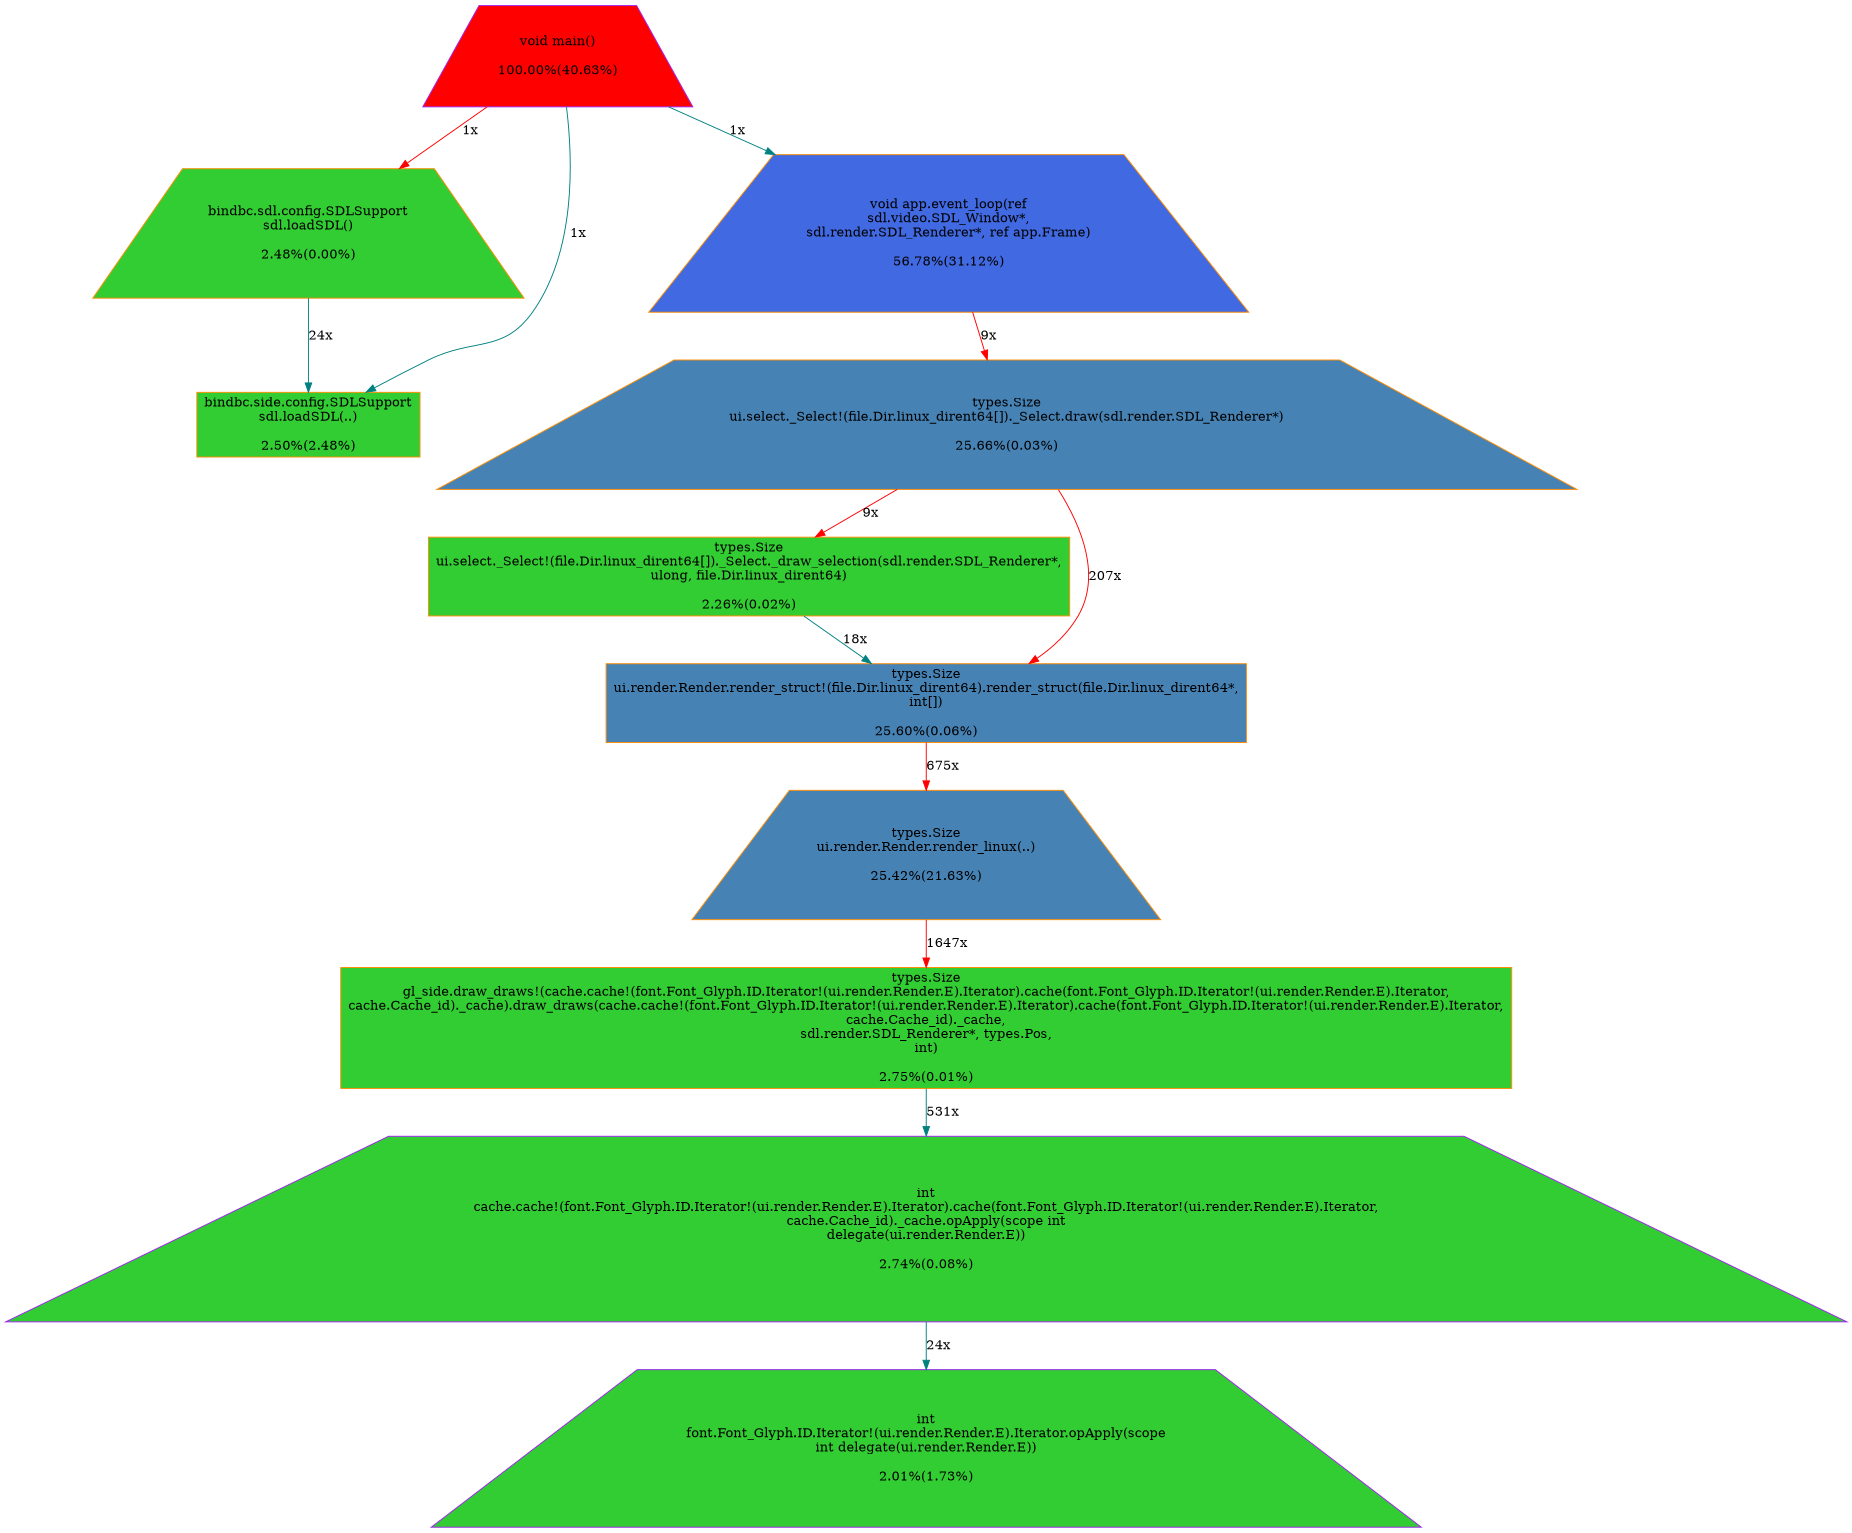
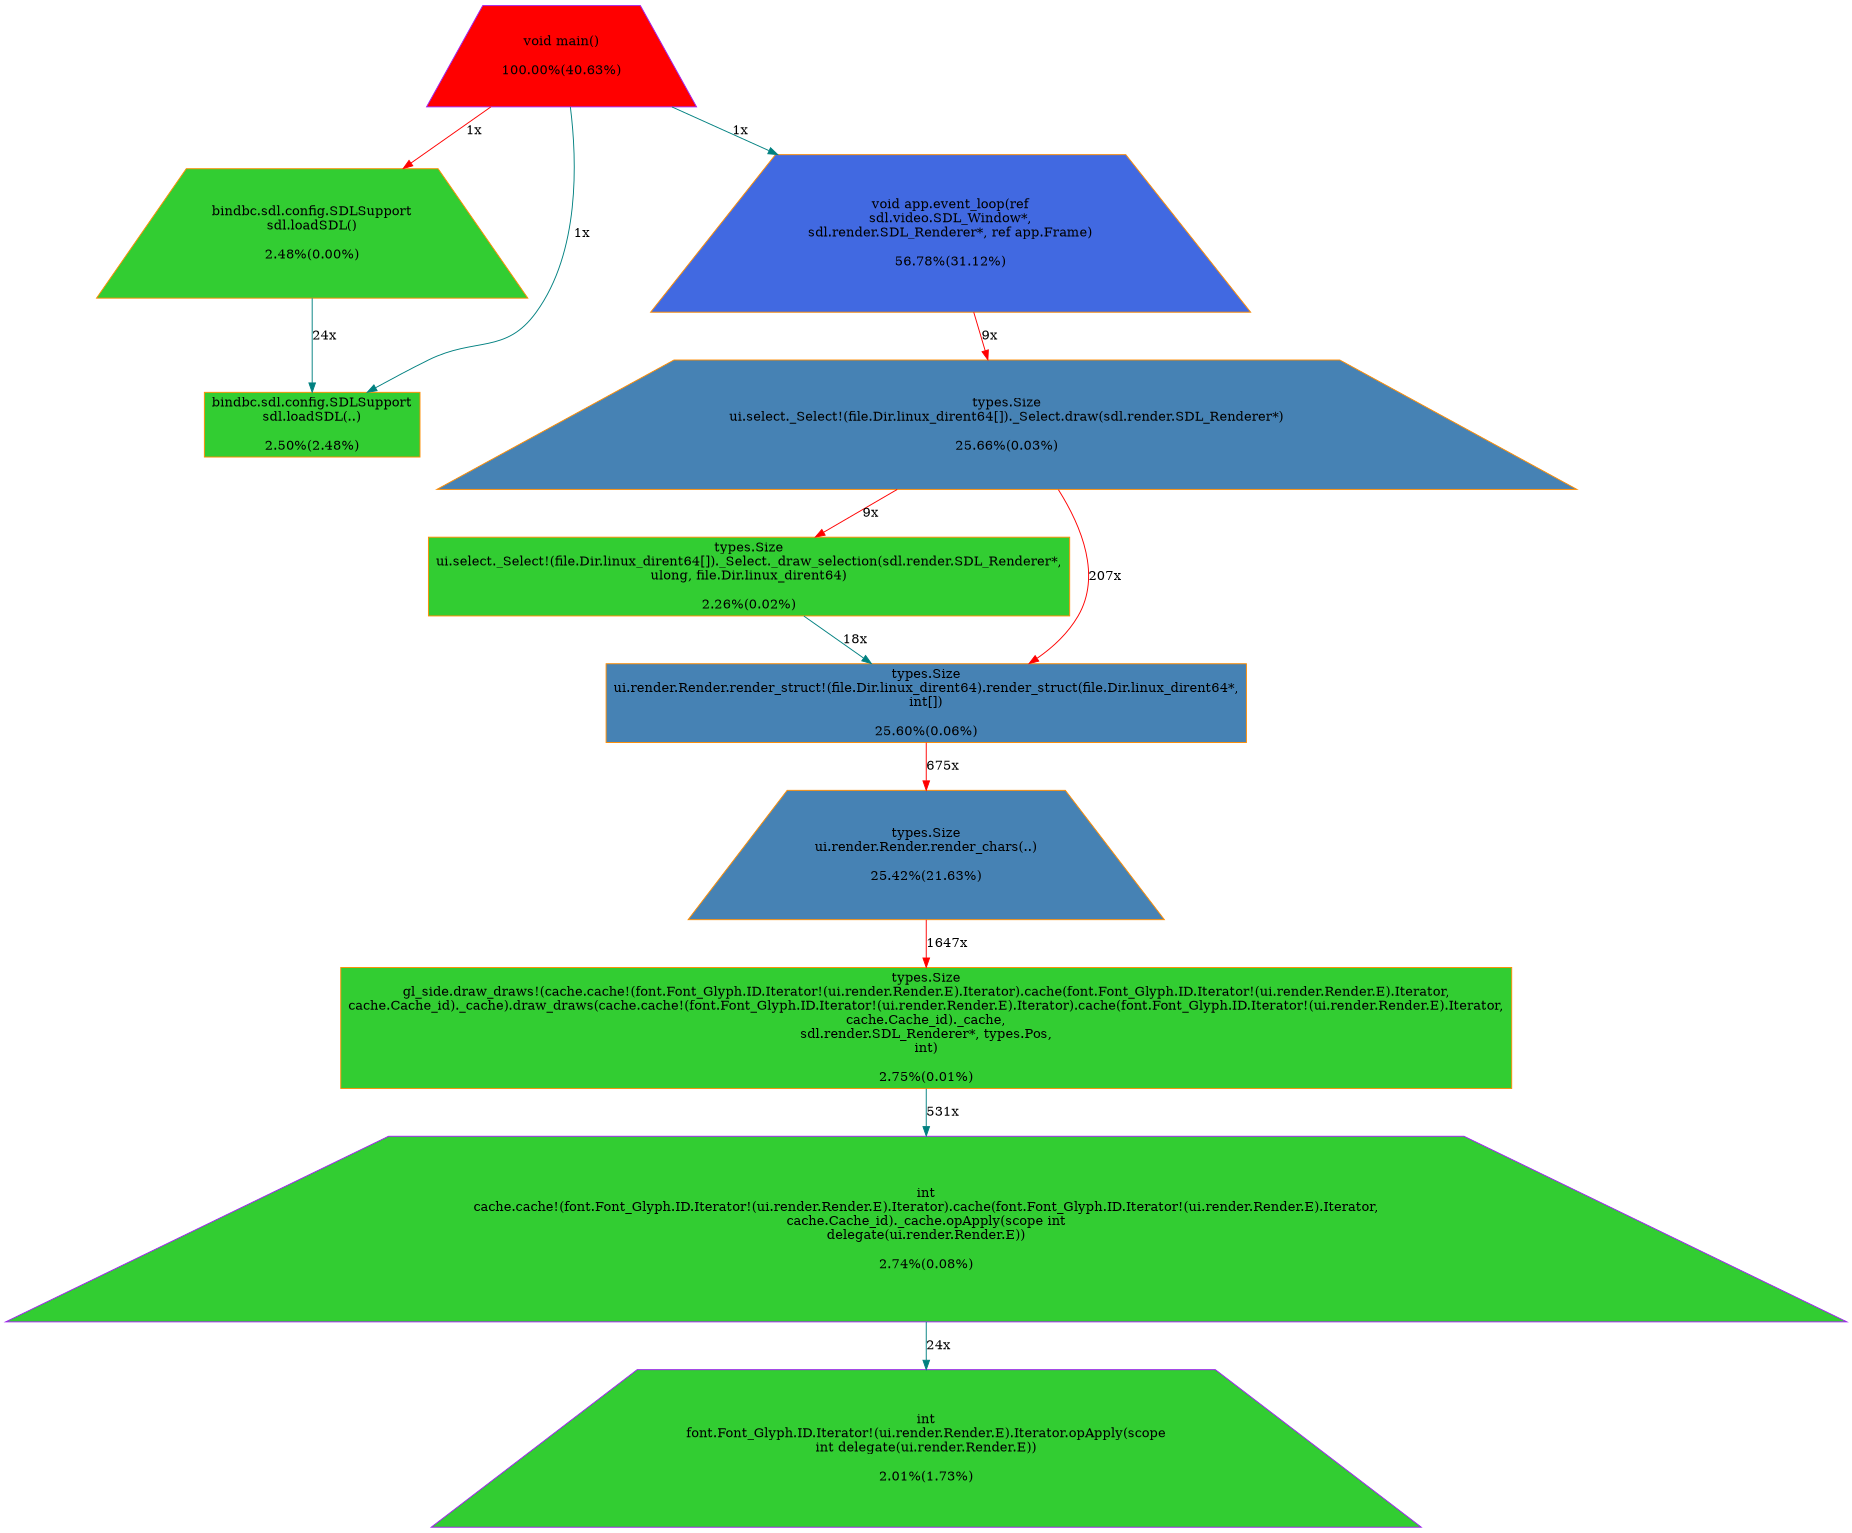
node "bindbc.side.config.SDLSupport sdl.loadSDL(..) 2.50%(2.48%)": label "bindbc.side.config.SDLSupport sdl.loadSDL(..) 2.50%(2.48%)" -> "bindbc.sdl.config.SDLSupport sdl.loadSDL(..) 2.50%(2.48%)"
node "types.Size ui.render.Render.render_linux(..) 25.42%(21.63%)": label "types.Size ui.render.Render.render_linux(..) 25.42%(21.63%)" -> "types.Size ui.render.Render.render_chars(..) 25.42%(21.63%)"
